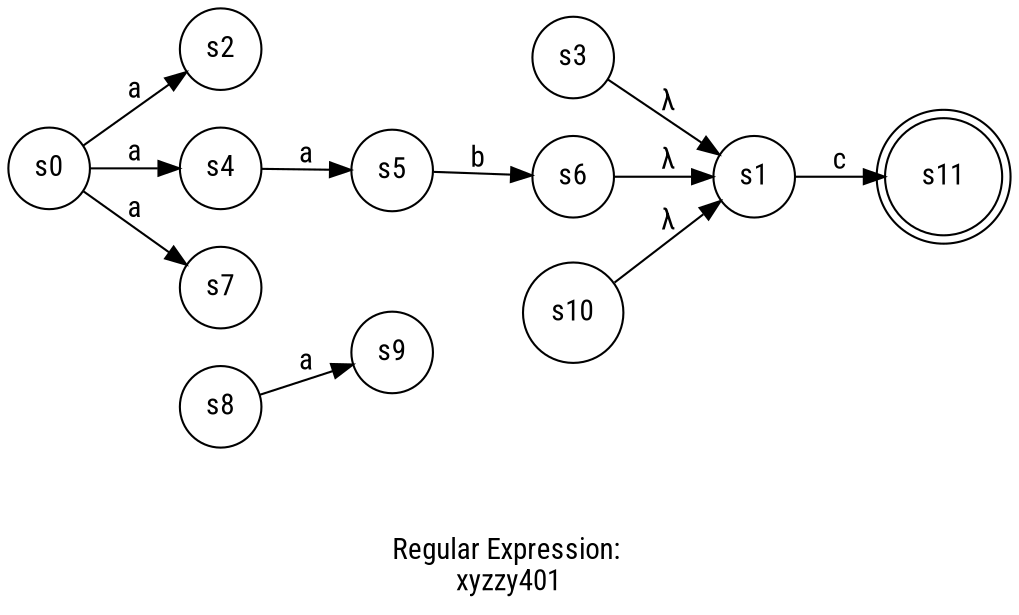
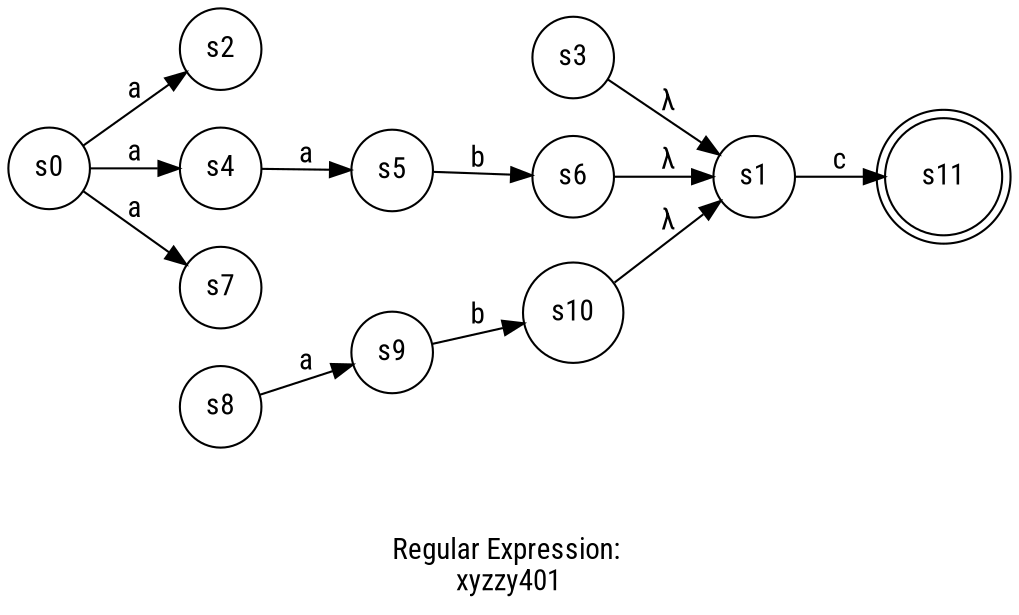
edge "s9" -> "s10": added, label "b"
